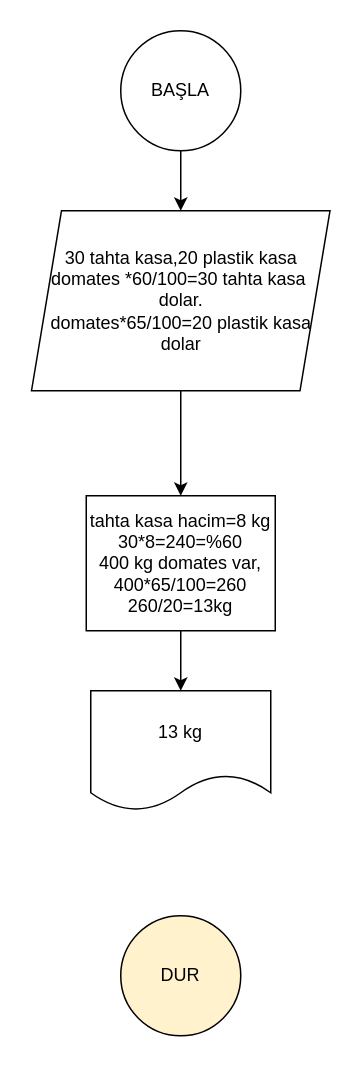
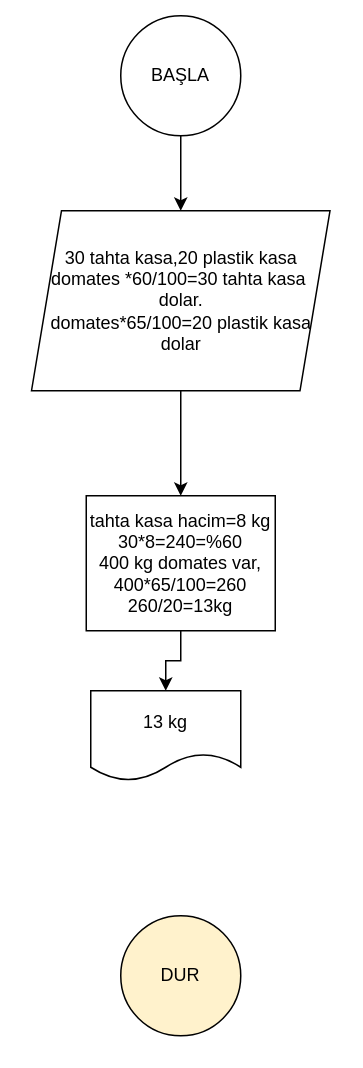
node "BAŞLA": moved (181, 91) -> (181, 76)
node "13 kg": size 180x120 -> 150x90
